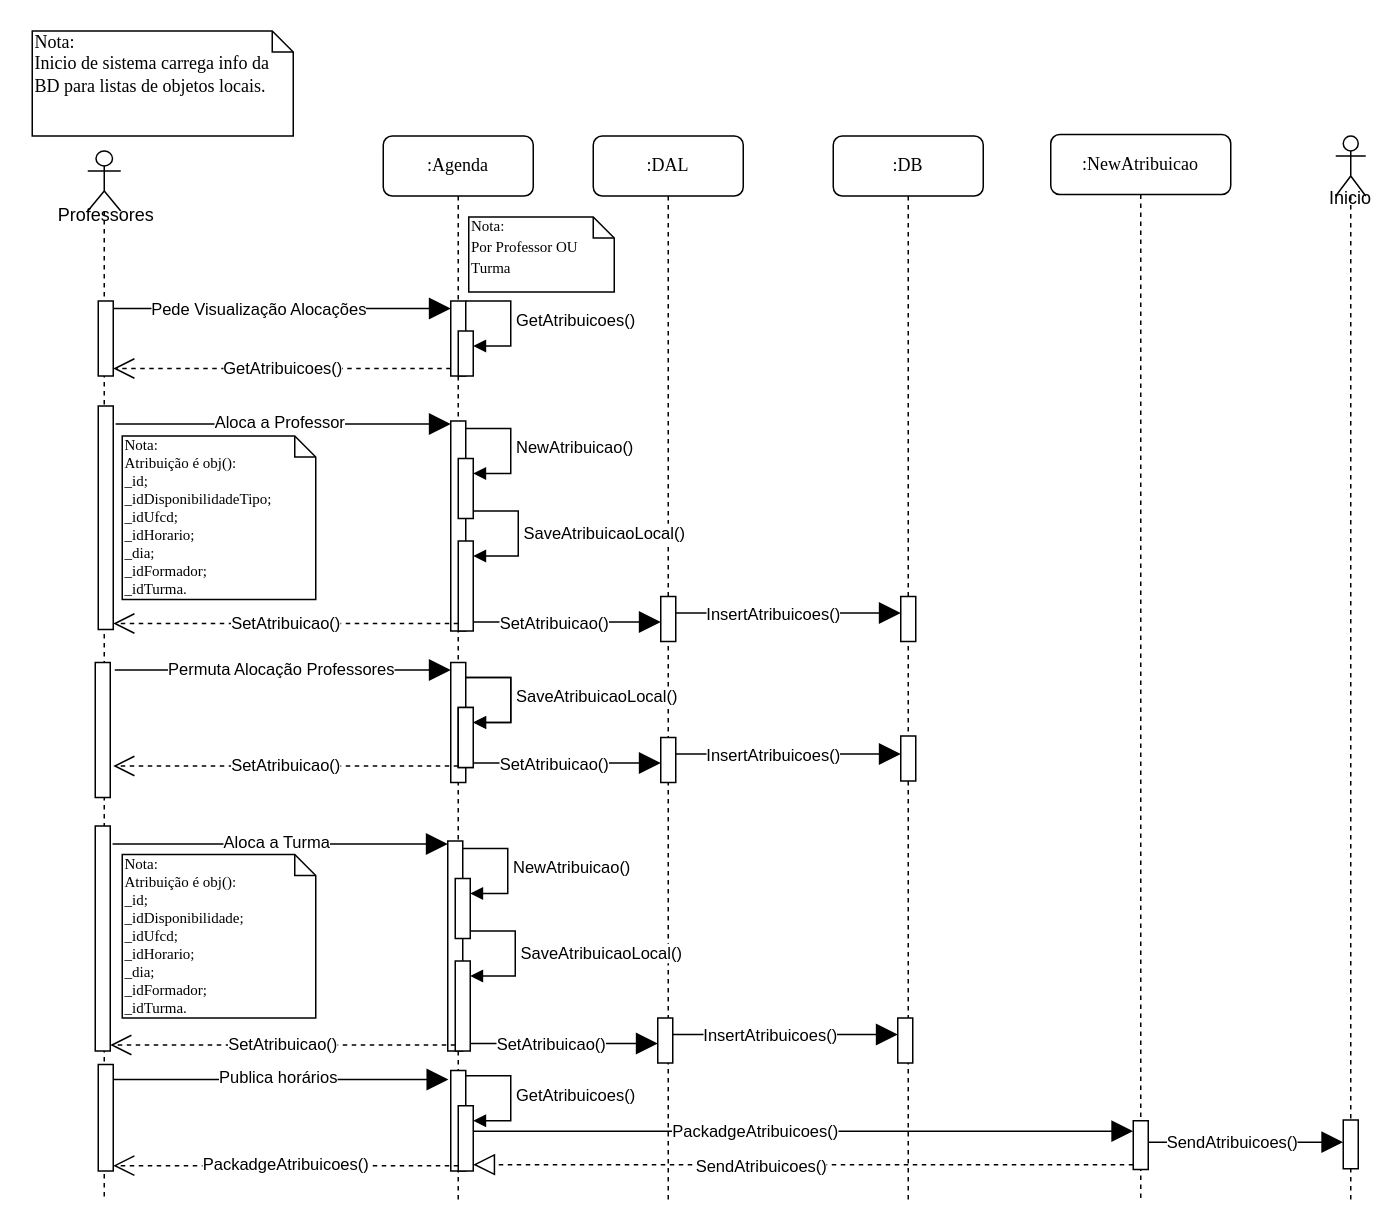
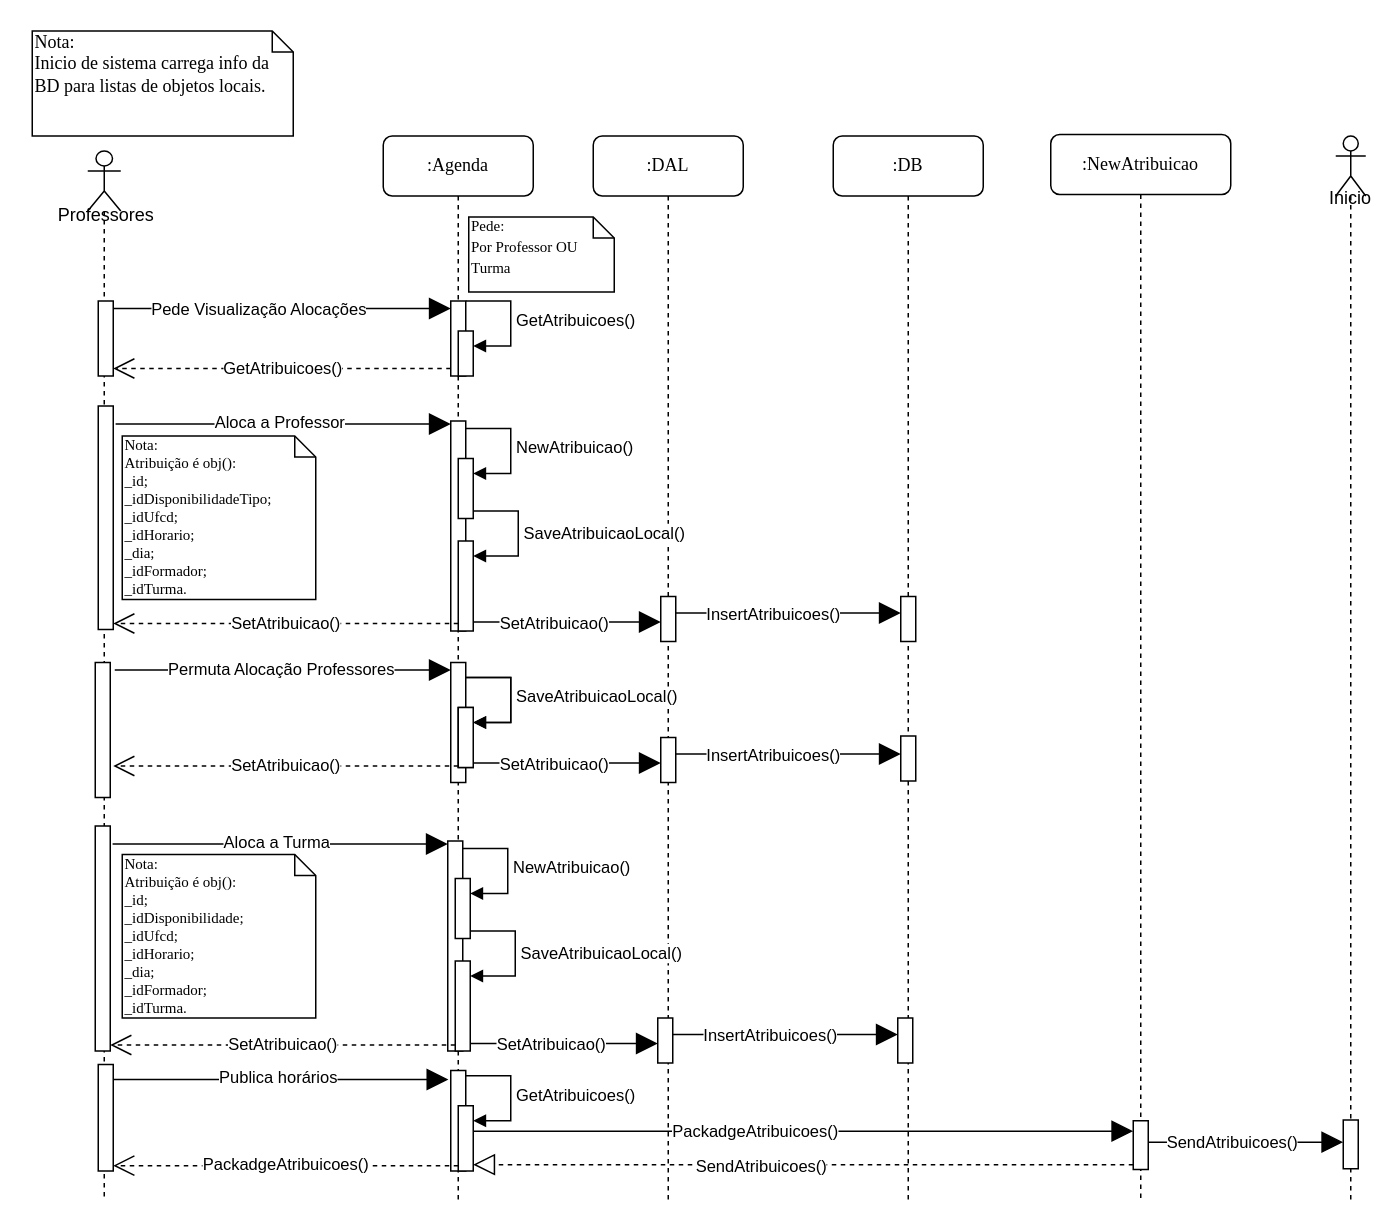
node "Nota: Por Professor OU Turma": label "Nota: Por Professor OU Turma" -> "Pede: Por Professor OU Turma"
